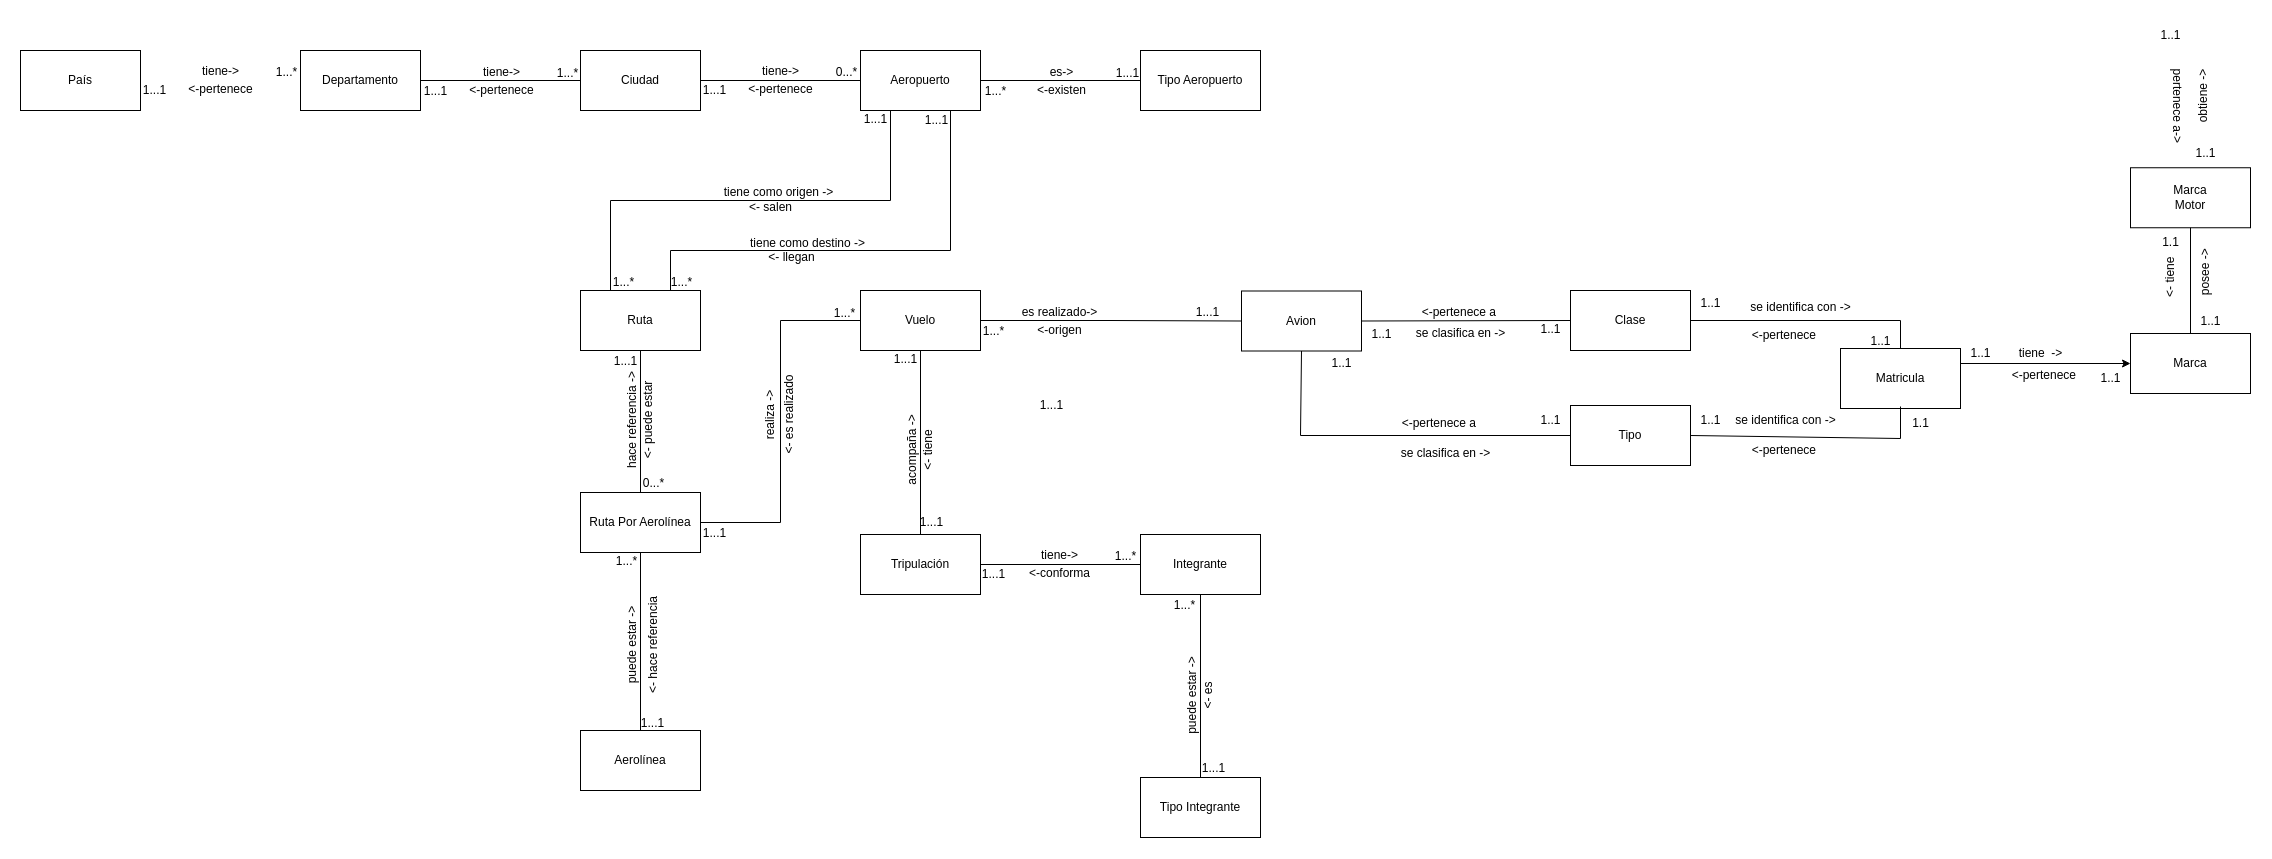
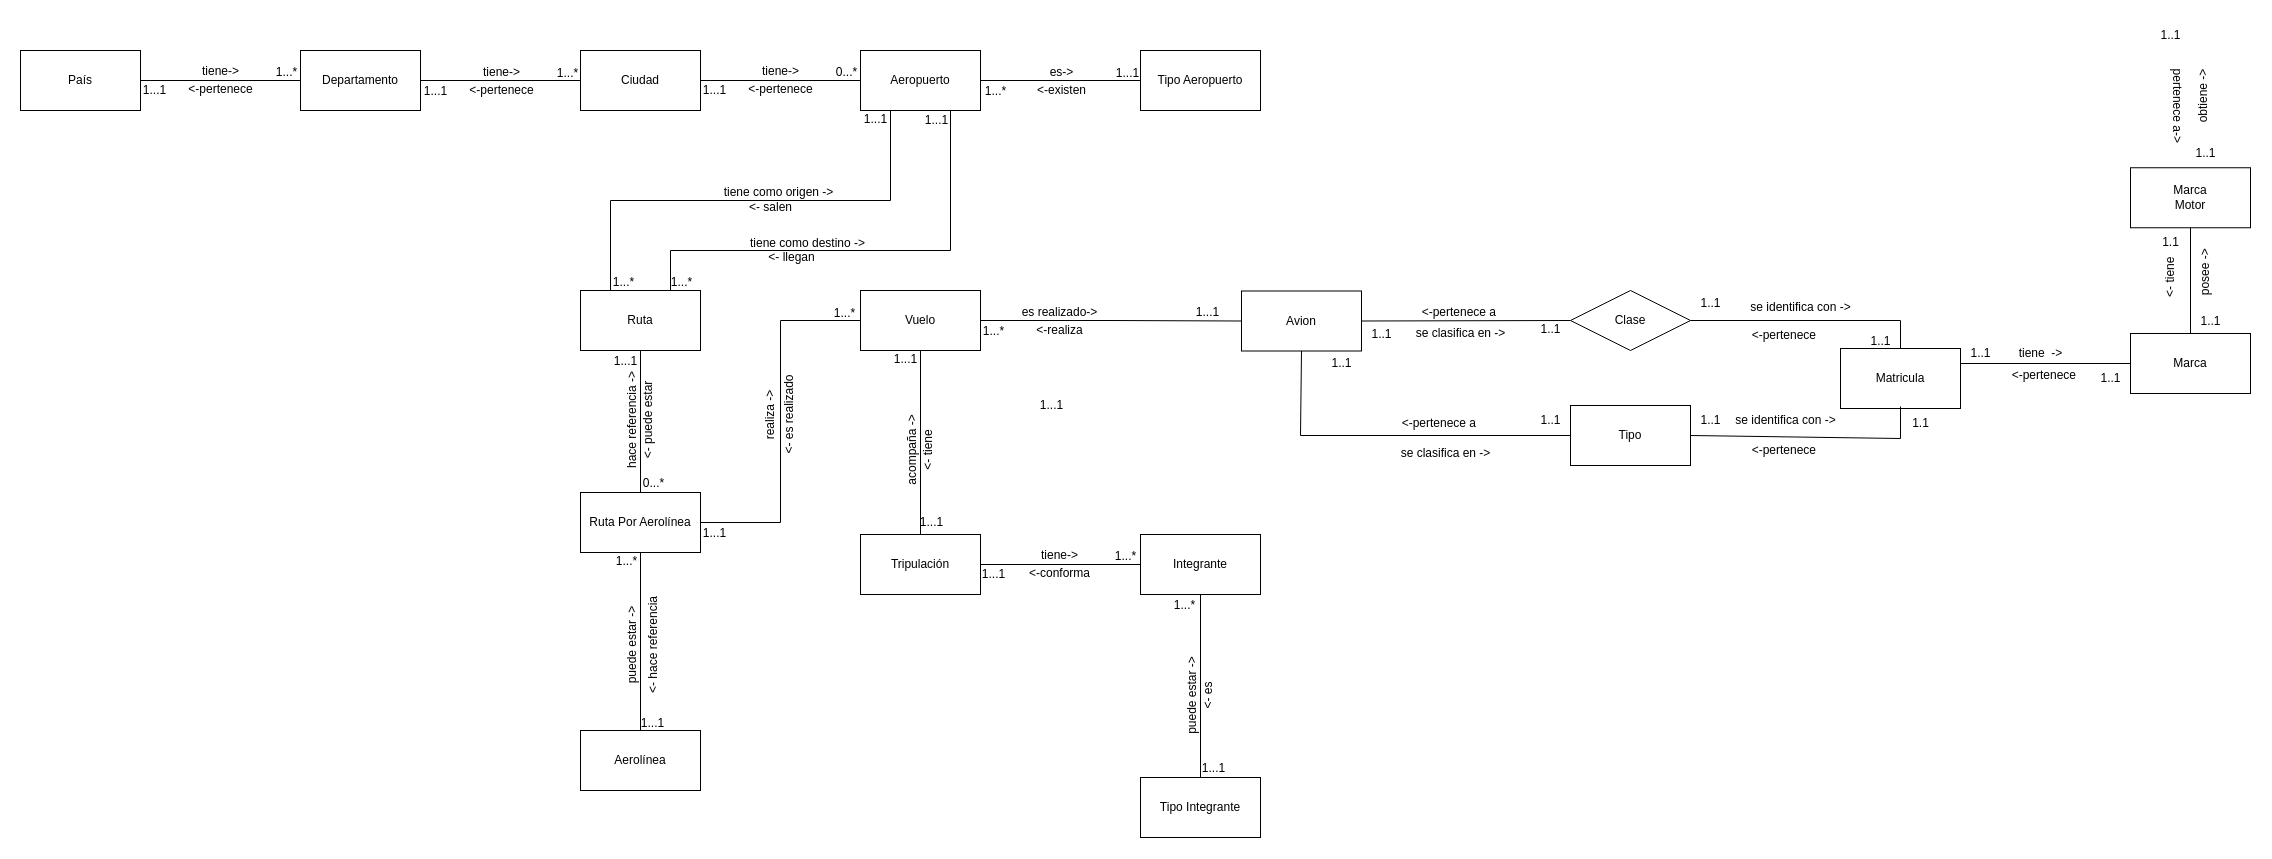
edge "País" -- "Departamento": added
node "Clase": shape rectangle -> diamond
node "<-origen": label "<-origen" -> "<-realiza"
edge "Matricula" -> "Marca": arrowhead classic -> none
